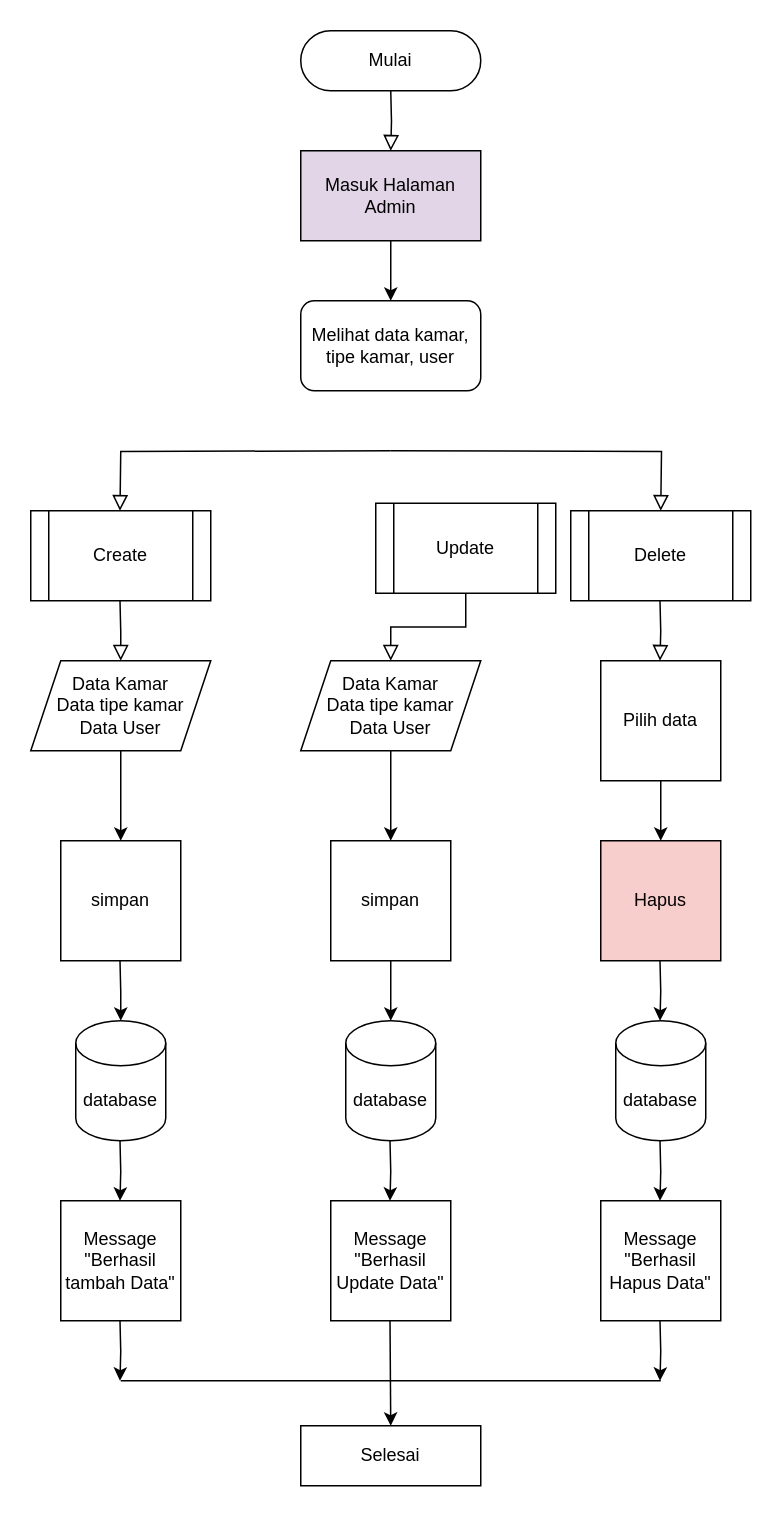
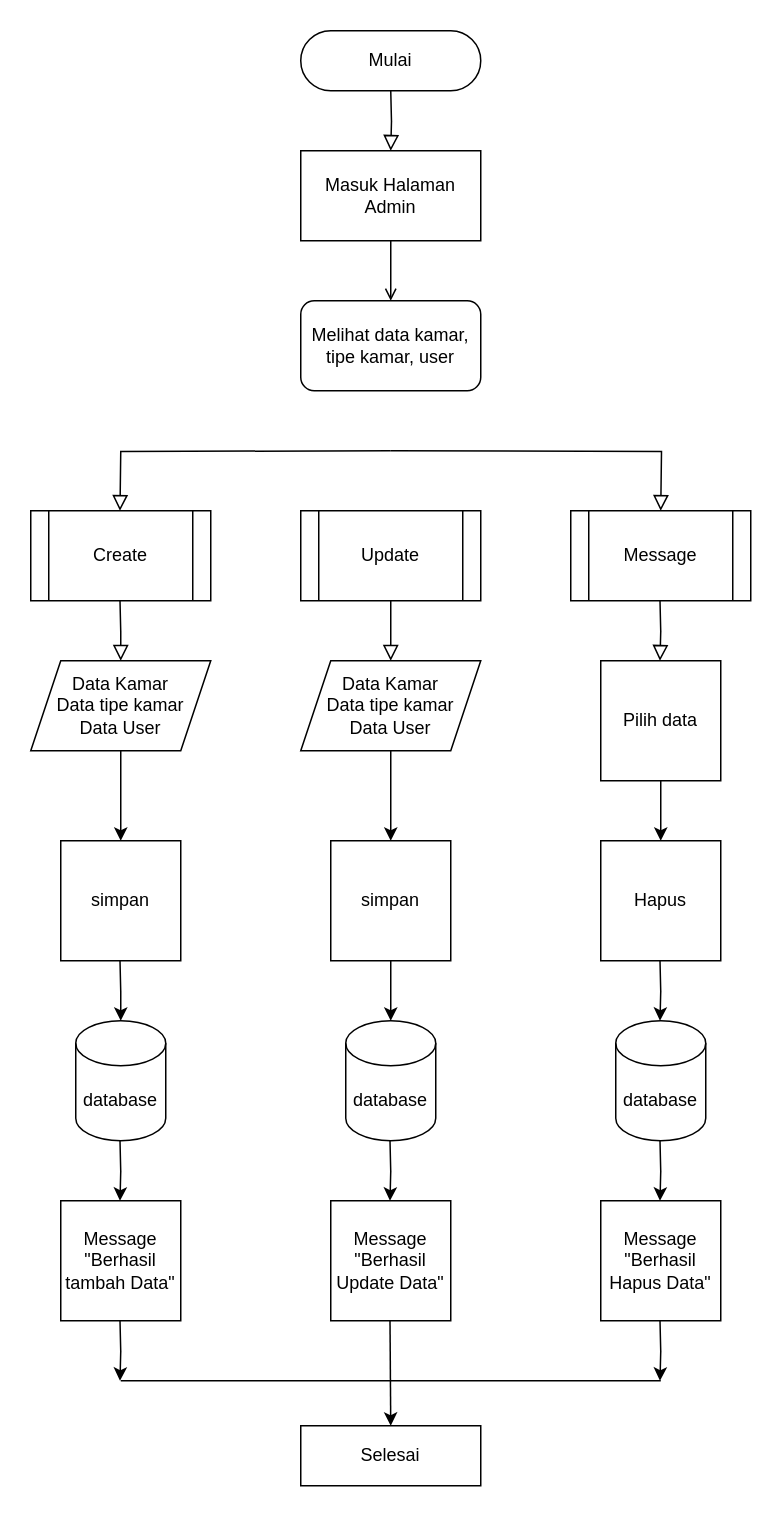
node "Masuk Halaman Admin": fillcolor #e1d5e7 -> #ffffff
edge "Masuk Halaman Admin" -> "Melihat data kamar, tipe kamar, user": arrowhead classic -> open
node "Update": moved (466, 548) -> (391, 556)
node "Delete": label "Delete" -> "Message"
node "Hapus": fillcolor #f8cecc -> #ffffff
